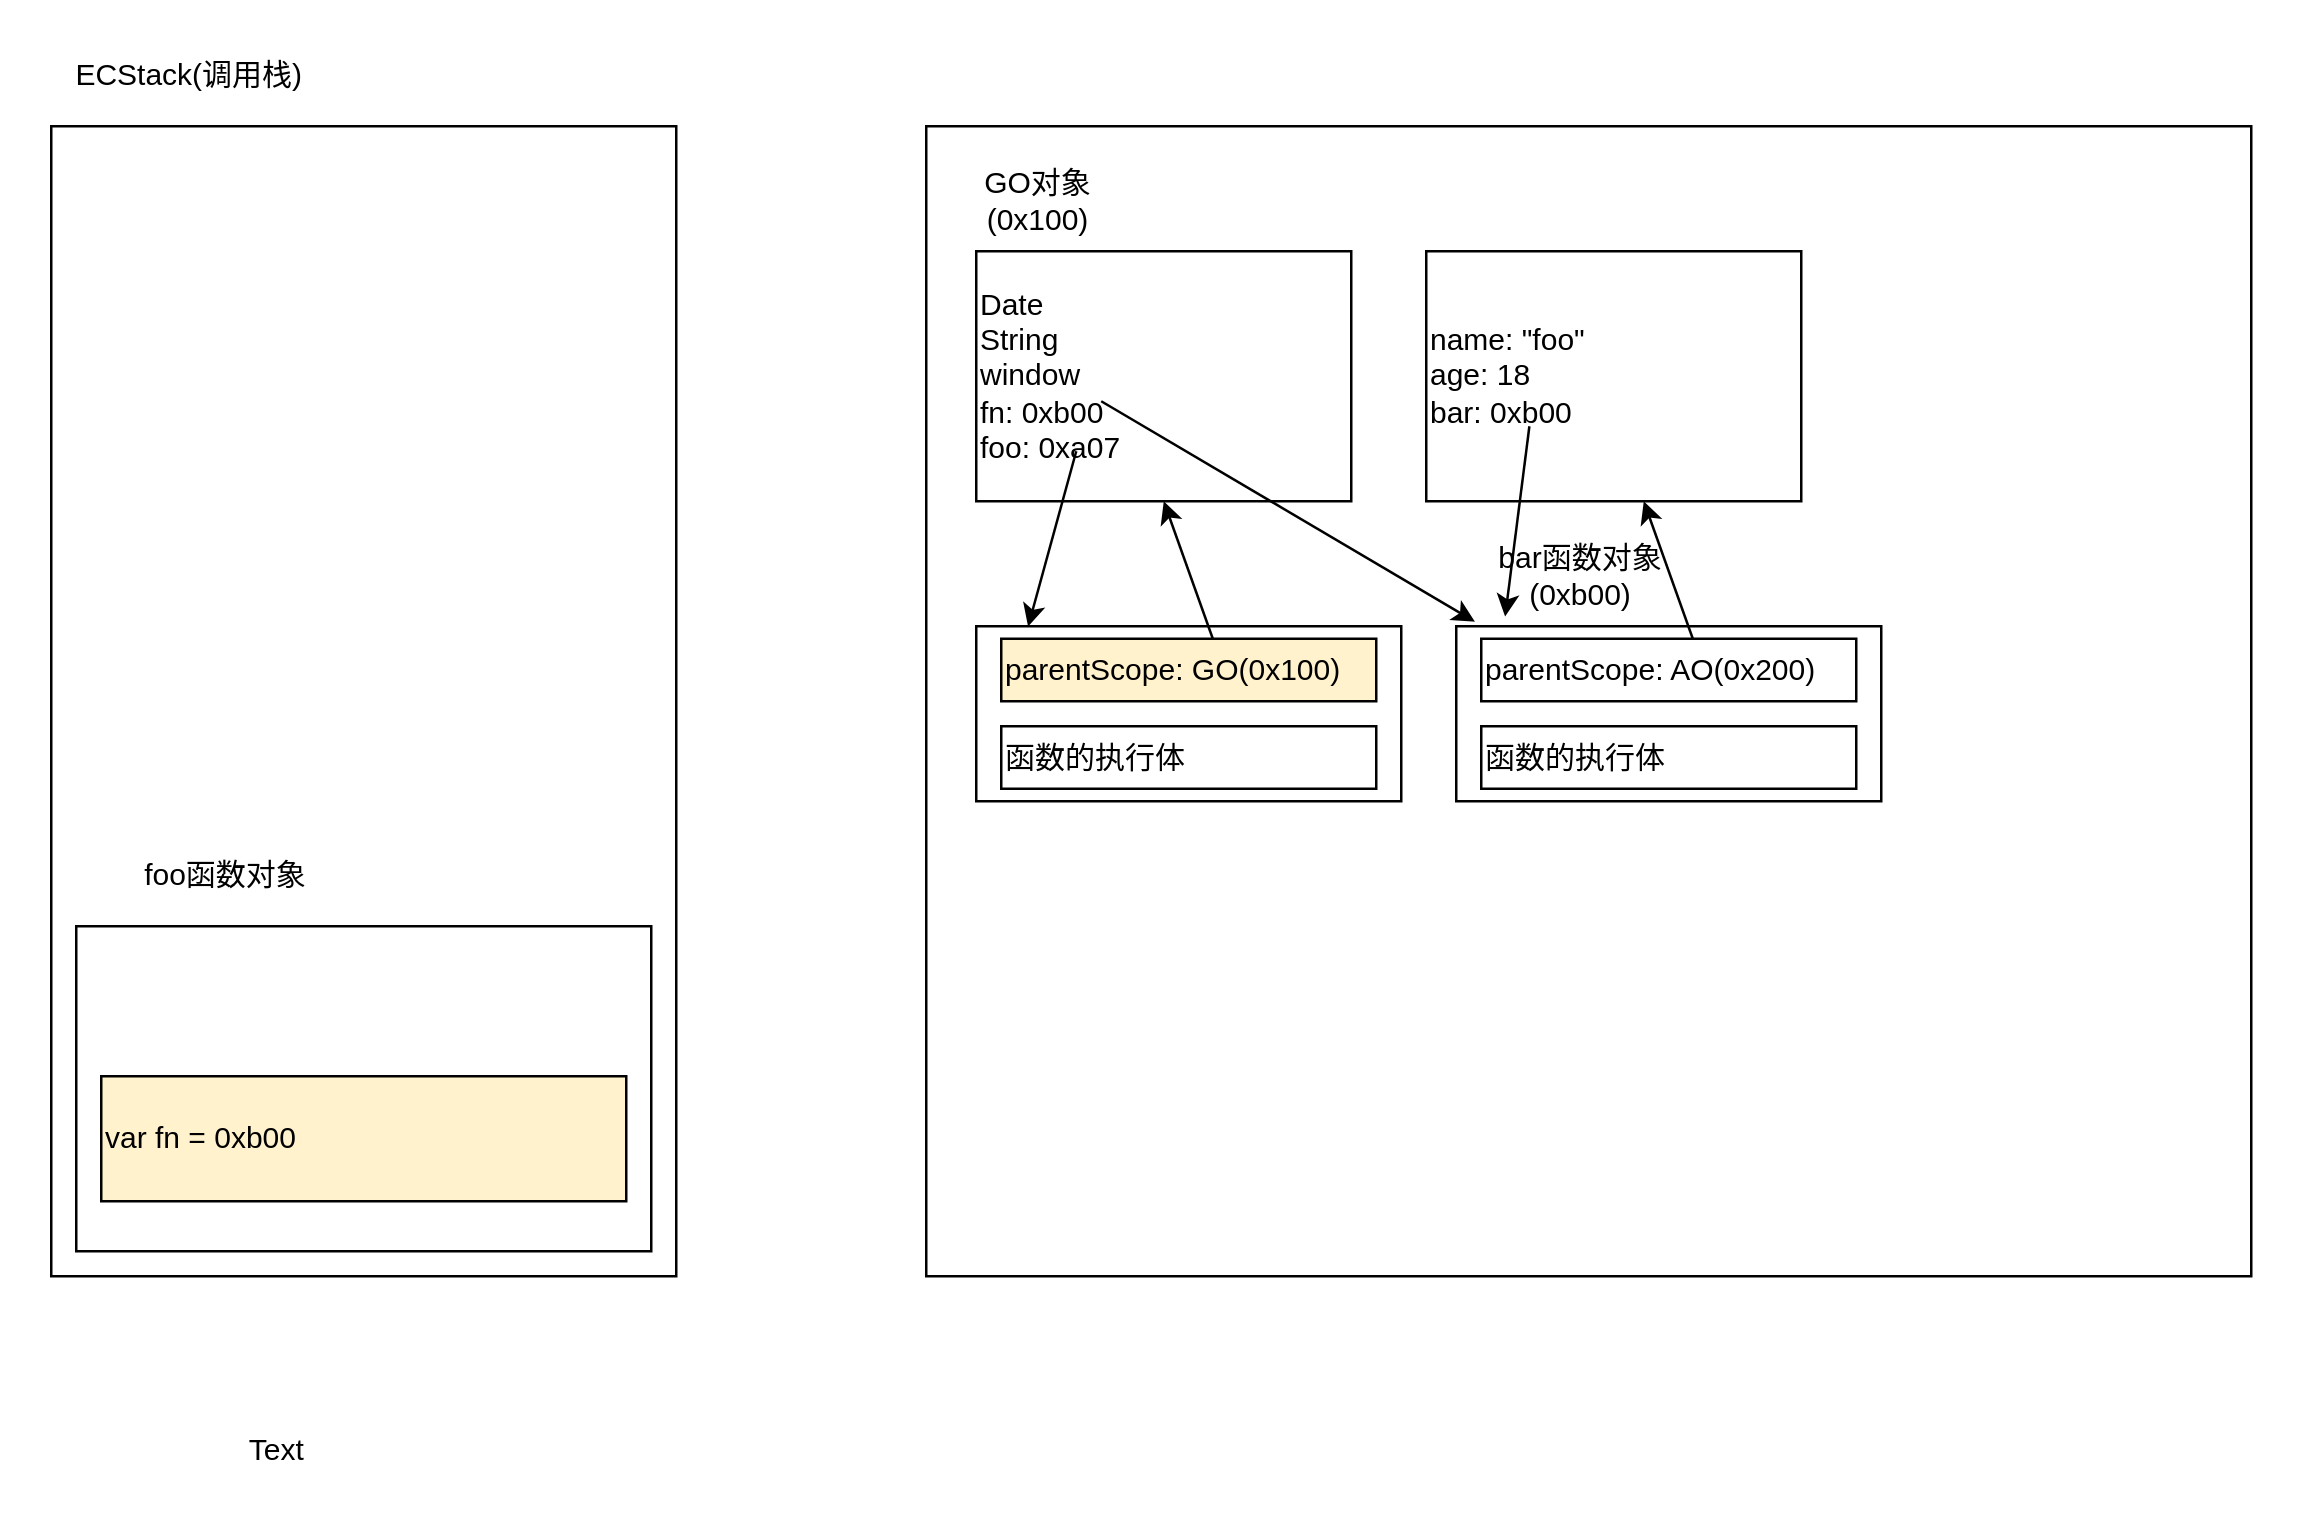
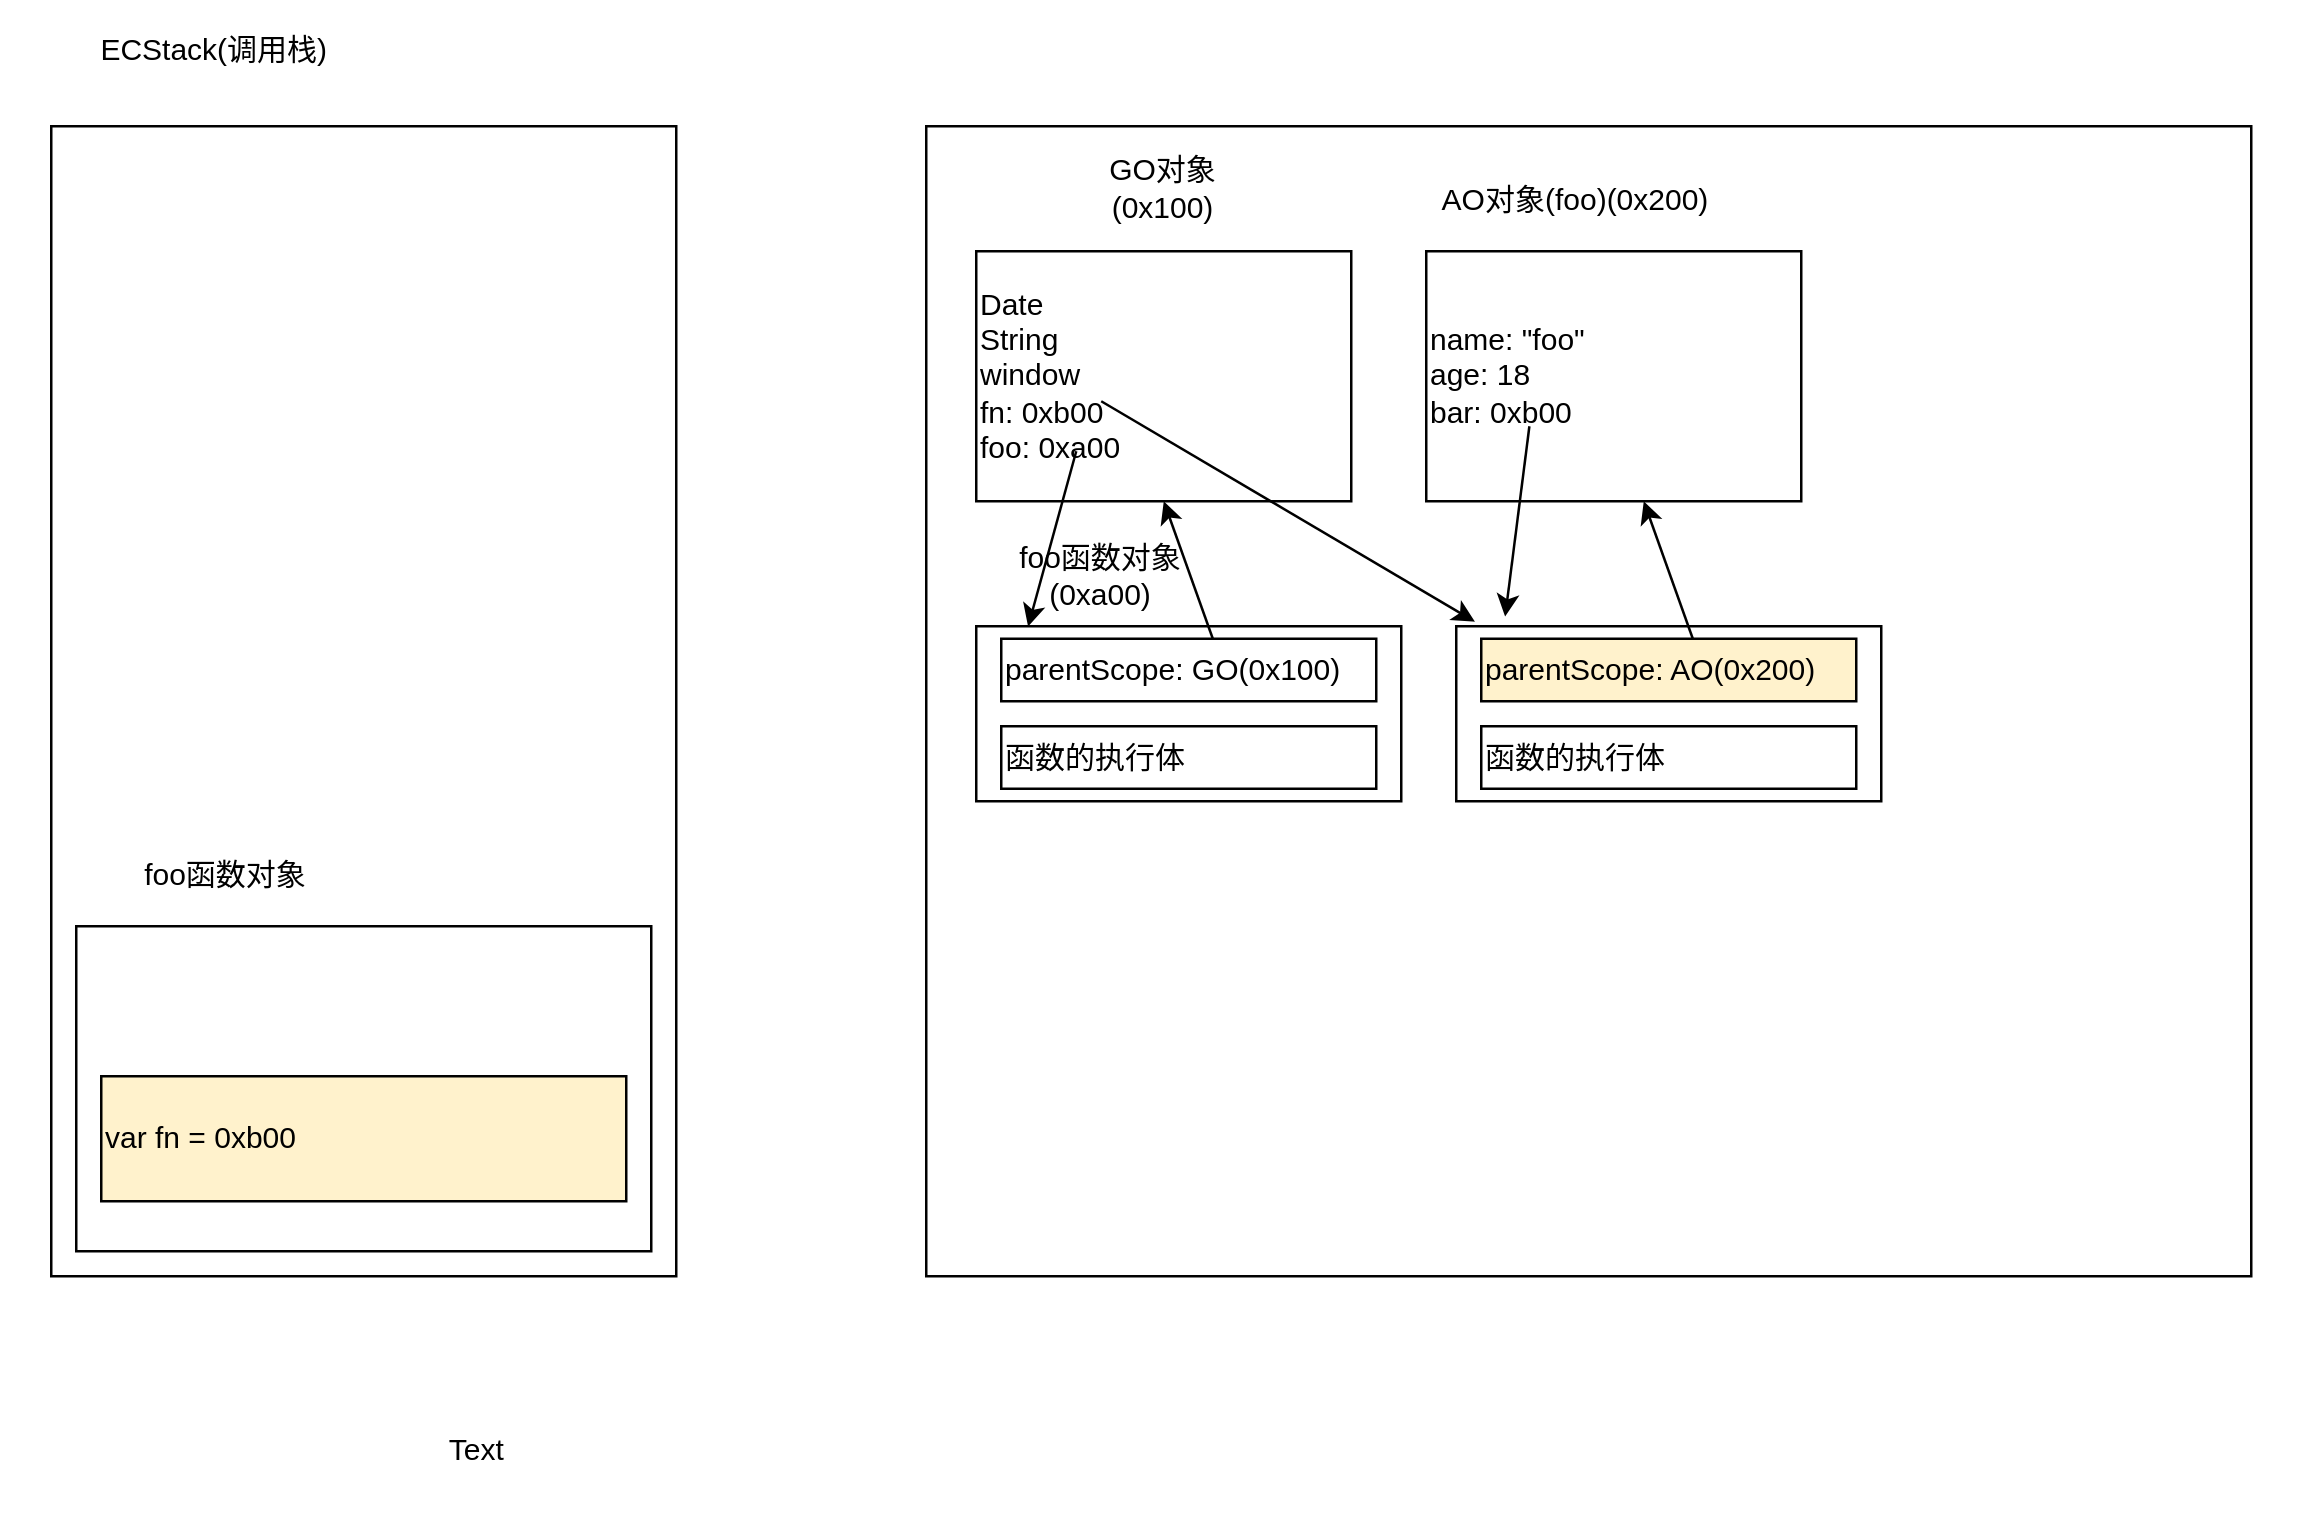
node "ECStack(调用栈)": moved (189, 76) -> (214, 51)
node "GO对象(0x100)": moved (1039, 201) -> (1164, 189)
node "AO对象(foo)(0x200)": added
node "Date String window fn: 0xb00 foo: 0xa07": label "Date String window fn: 0xb00 foo: 0xa07" -> "Date String window fn: 0xb00 foo: 0xa00"
node "foo函数对象(0xa00)": added
node "bar函数对象(0xb00)": removed
node "parentScope: GO(0x100)": fillcolor #fff2cc -> #ffffff
node "parentScope: AO(0x200)": fillcolor #ffffff -> #fff2cc
node "Text": moved (276, 1451) -> (476, 1451)
